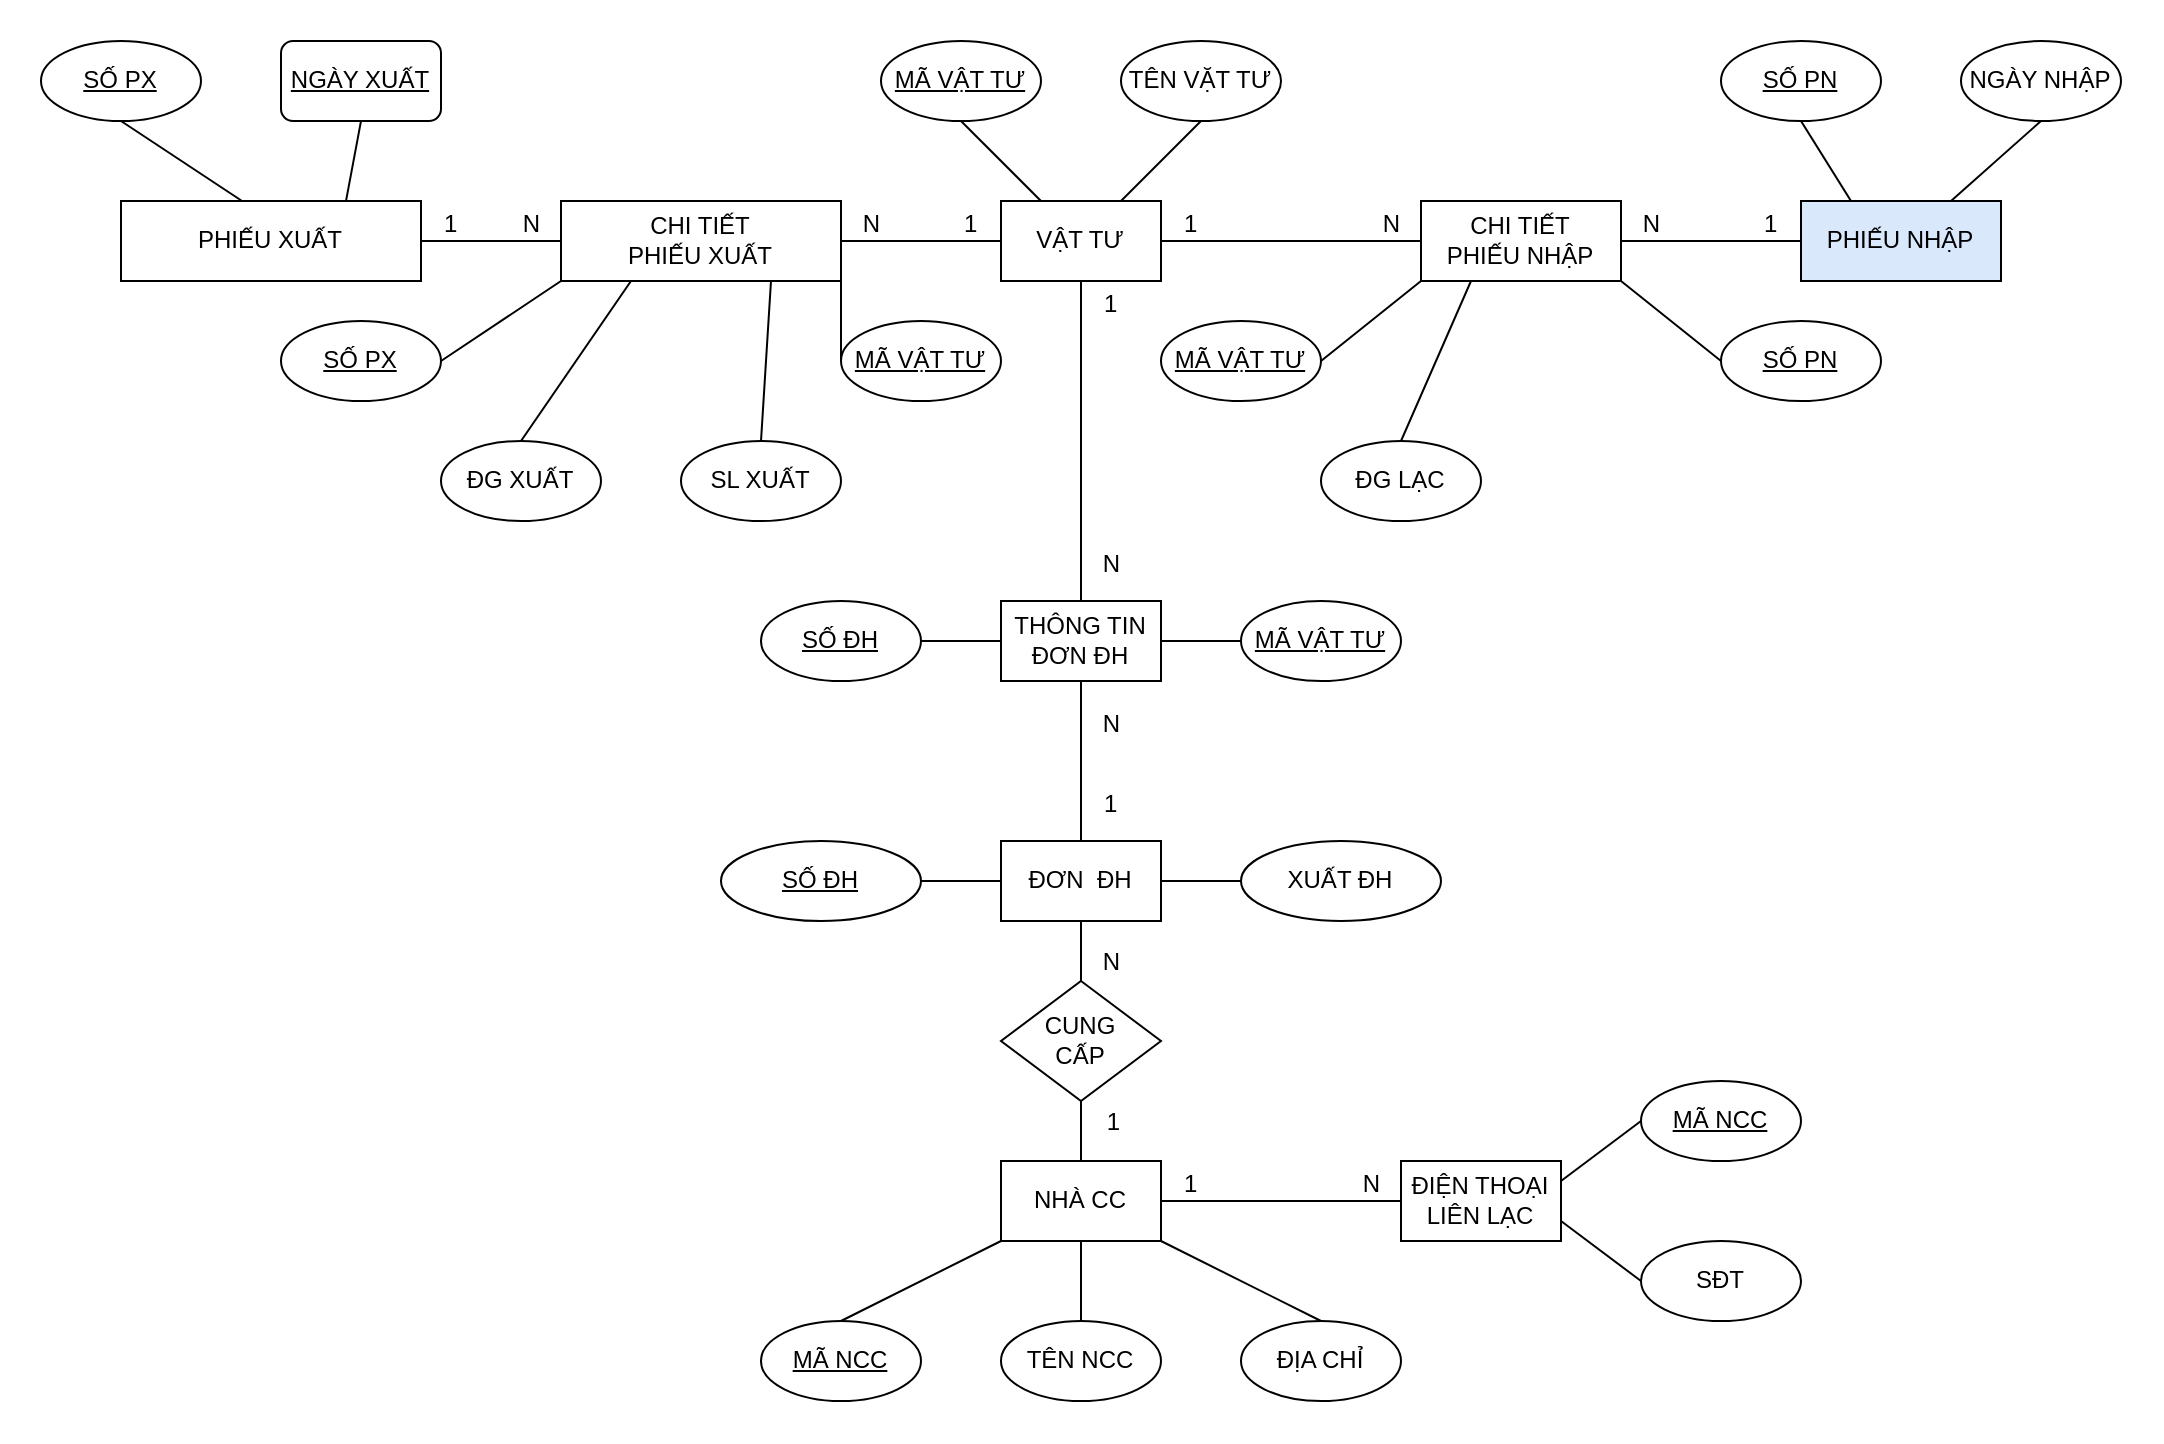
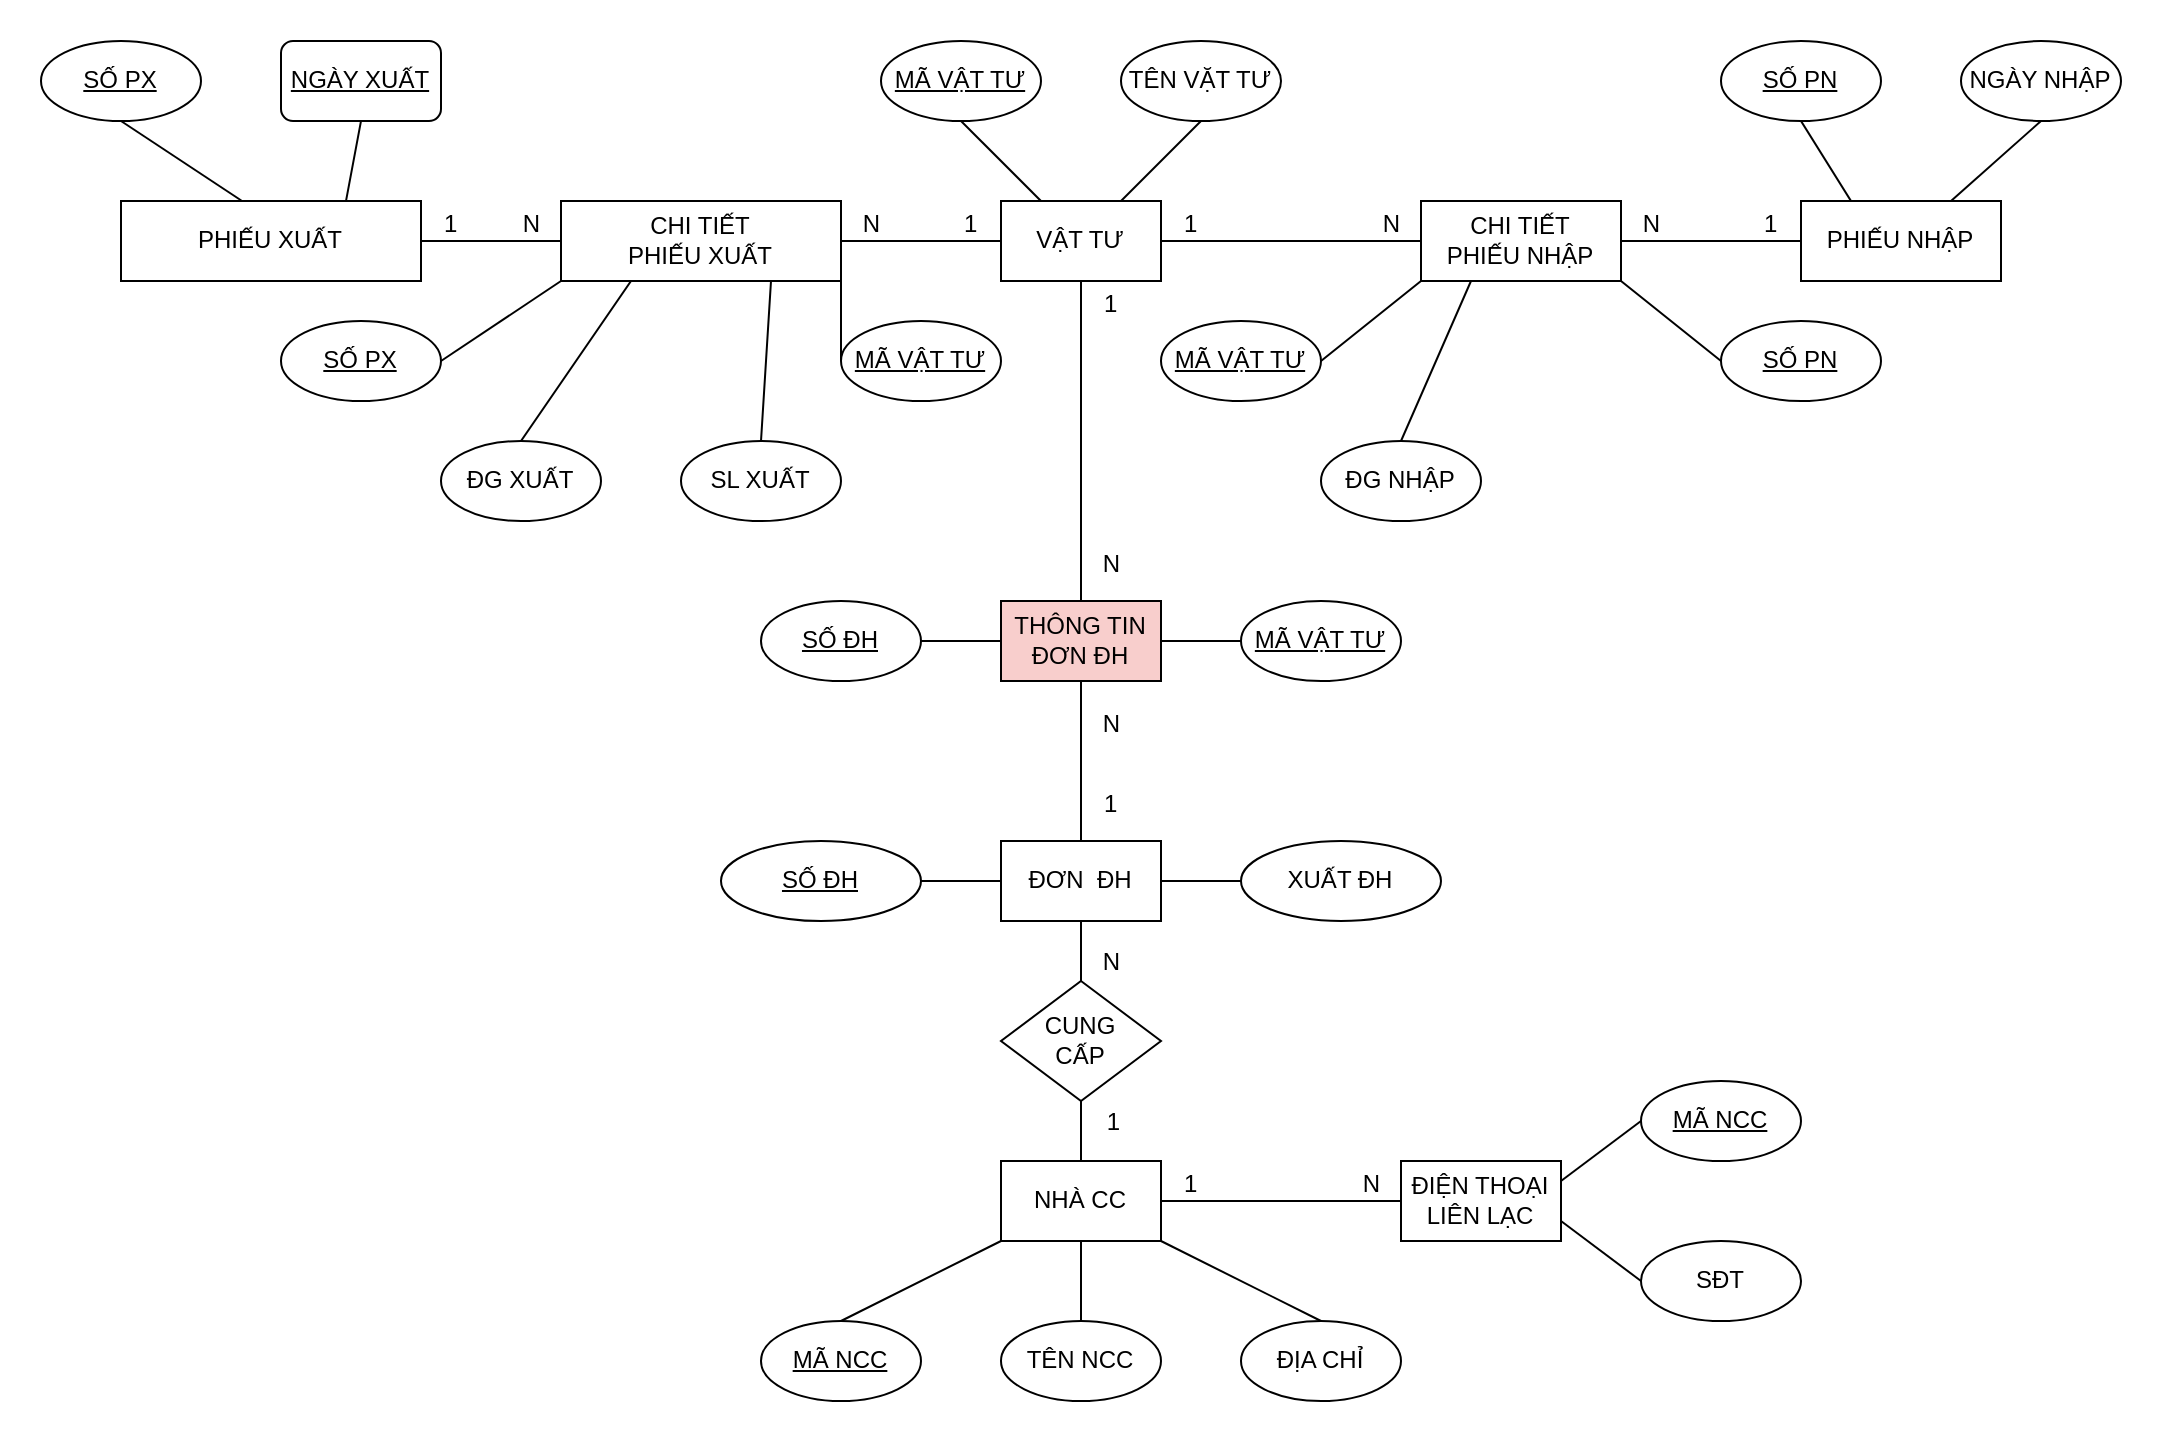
node "PHIẾU NHẬP": fillcolor #dae8fc -> #ffffff
node "ĐG LẠC": label "ĐG LẠC" -> "ĐG NHẬP"
node "THÔNG TIN ĐƠN ĐH": fillcolor #ffffff -> #f8cecc
